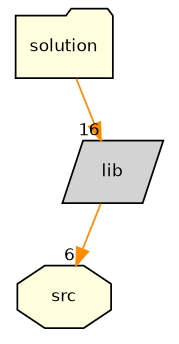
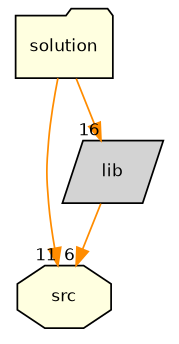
edge "solution" -> "src": added
